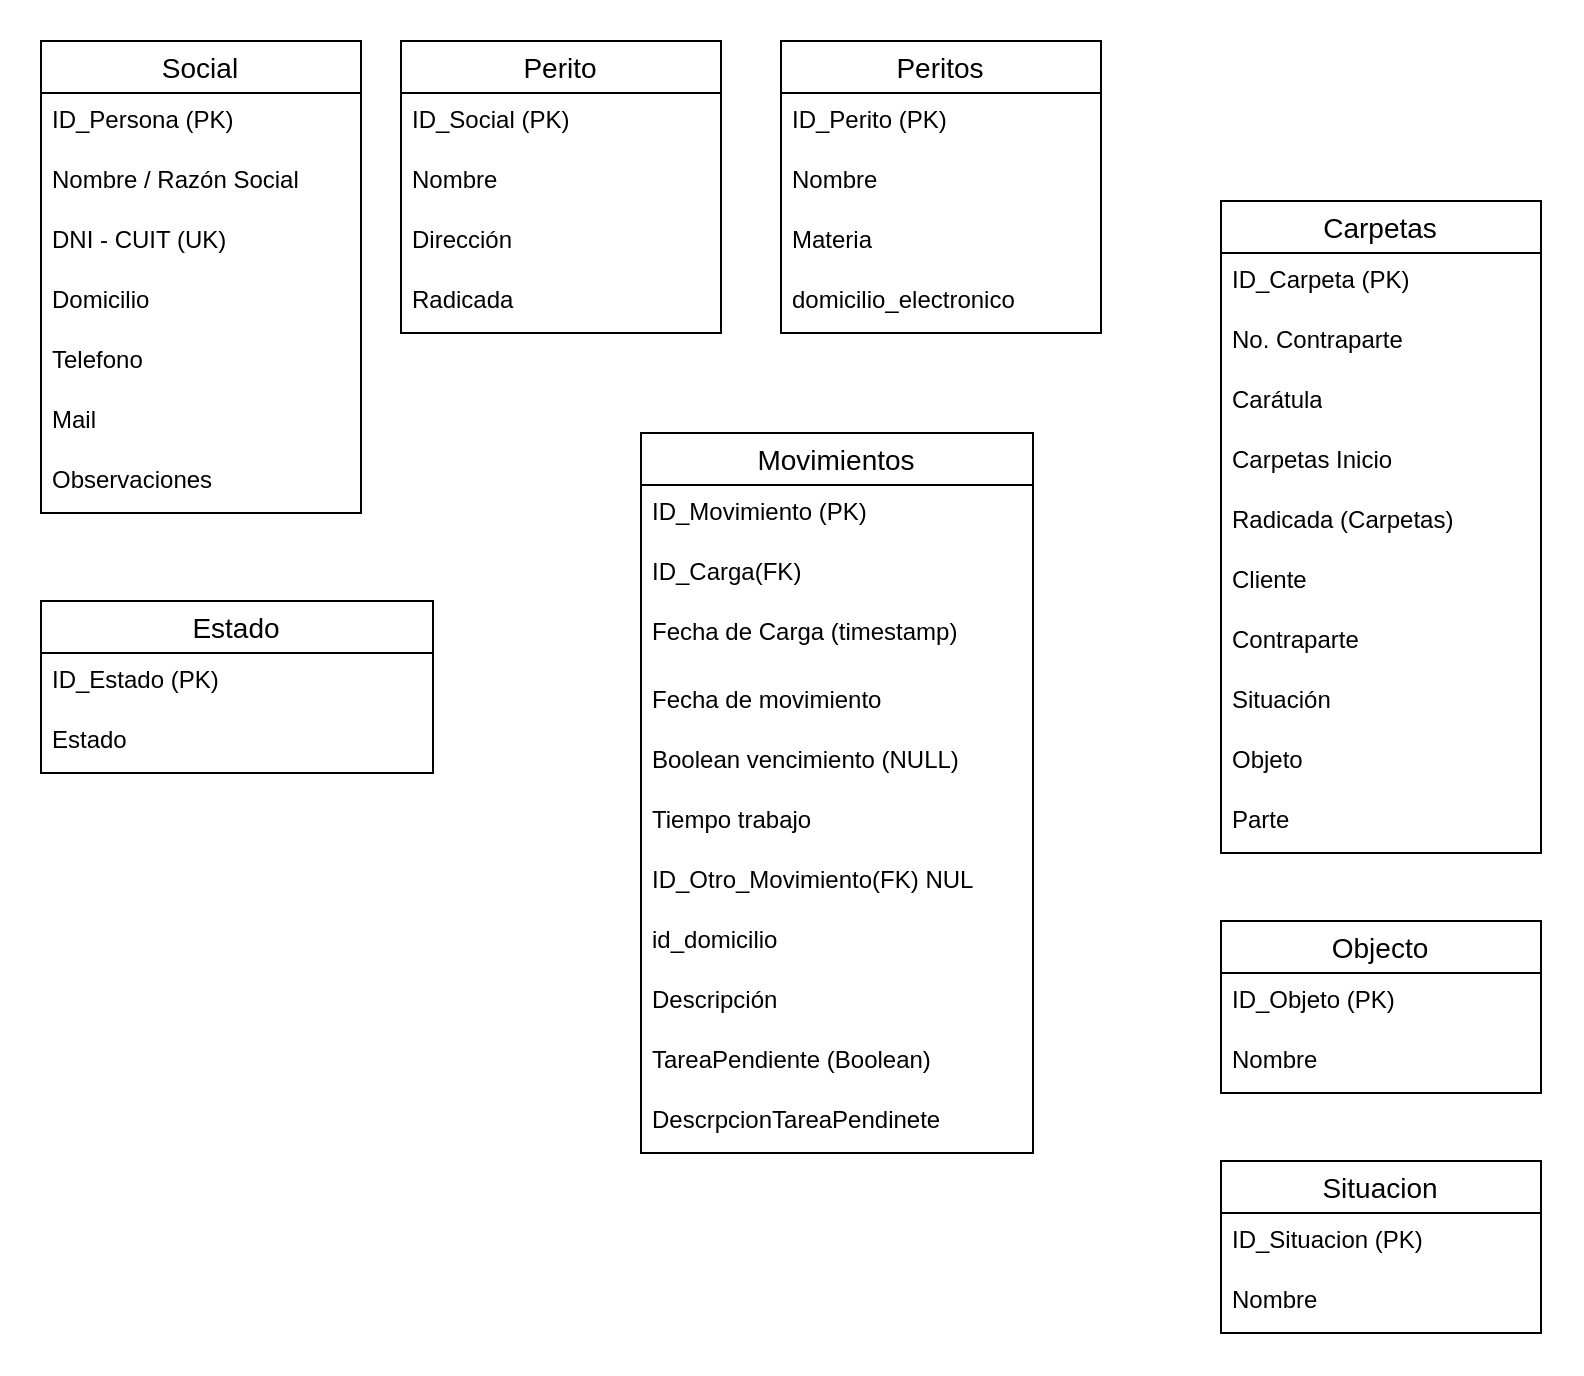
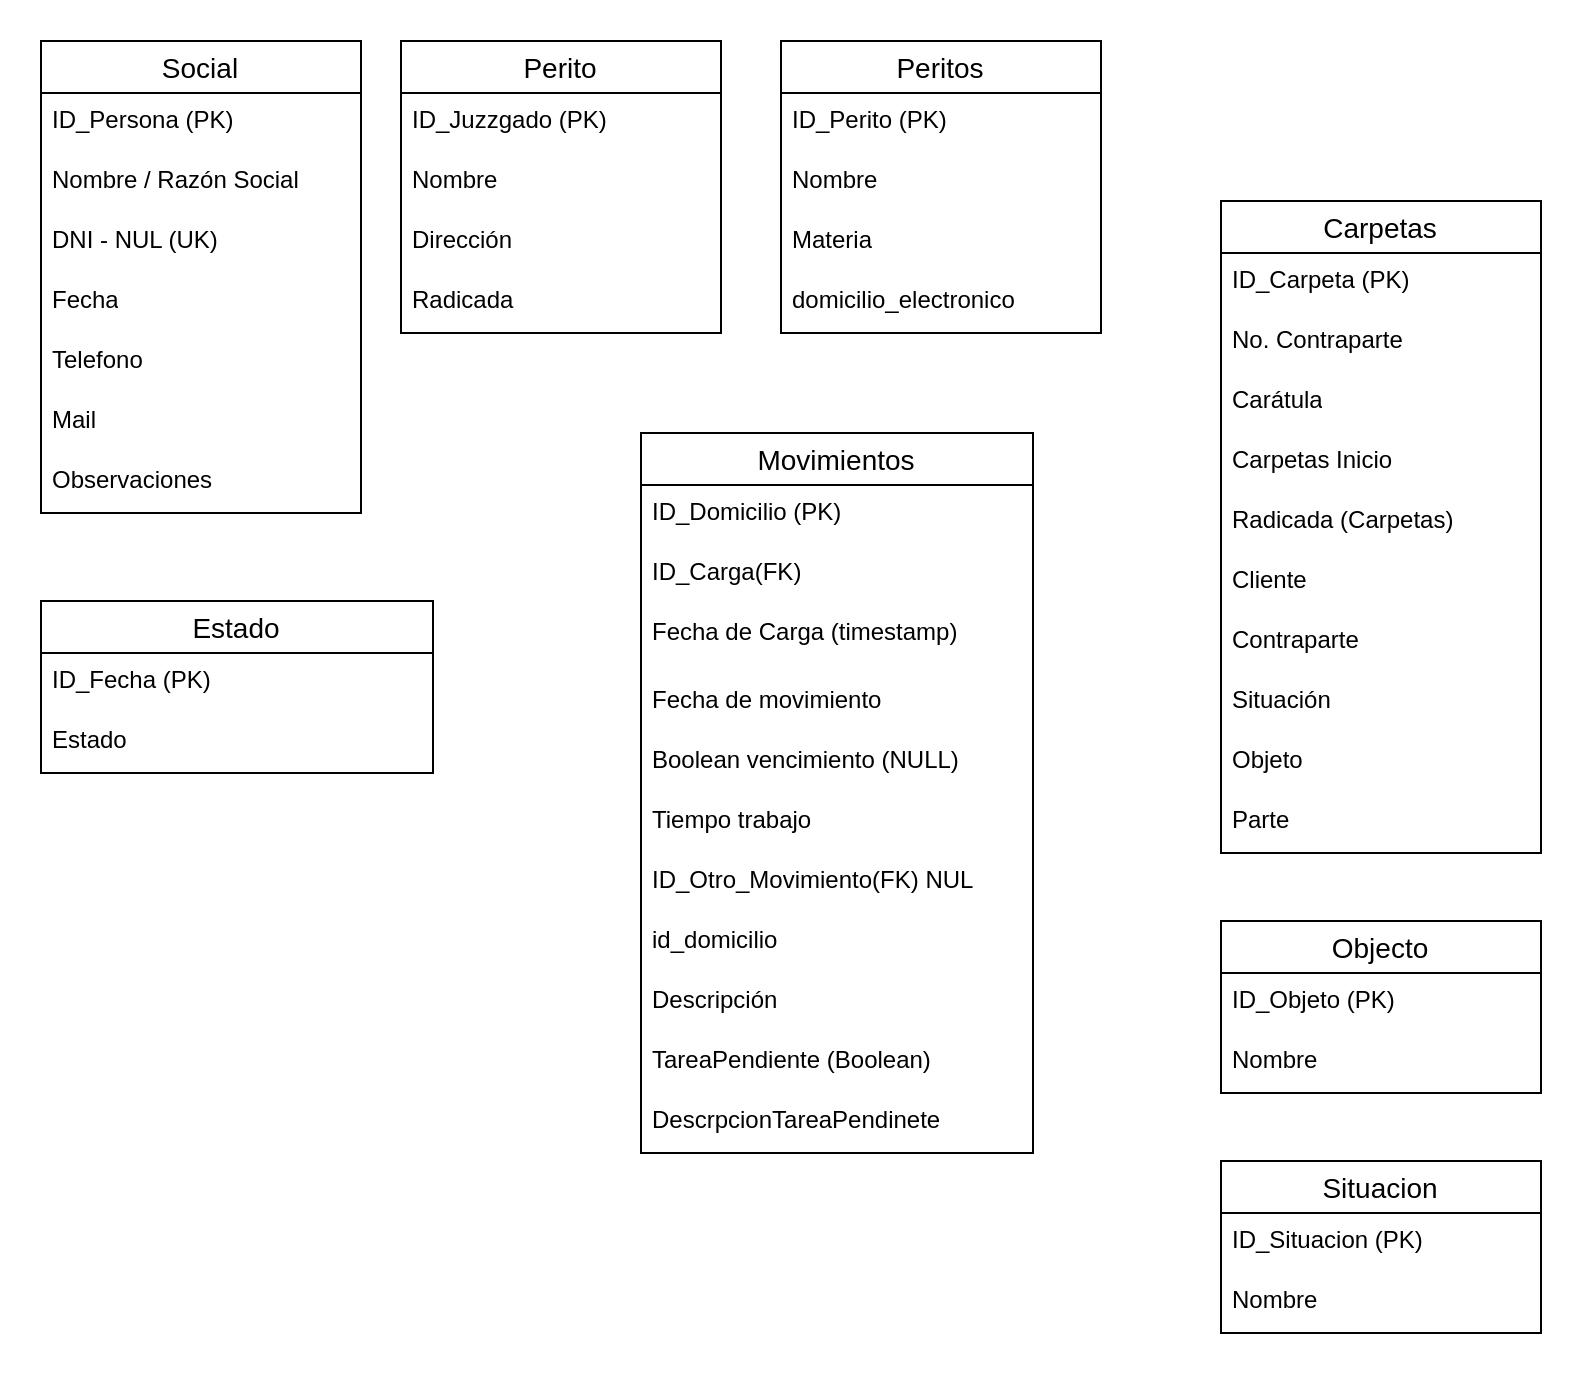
node "ID_Social (PK)": label "ID_Social (PK)" -> "ID_Juzzgado (PK)"
node "DNI - CUIT (UK)": label "DNI - CUIT (UK)" -> "DNI - NUL (UK)"
node "Domicilio": label "Domicilio" -> "Fecha"
node "ID_Movimiento (PK)": label "ID_Movimiento (PK)" -> "ID_Domicilio (PK)"
node "ID_Estado (PK)": label "ID_Estado (PK)" -> "ID_Fecha (PK)"
